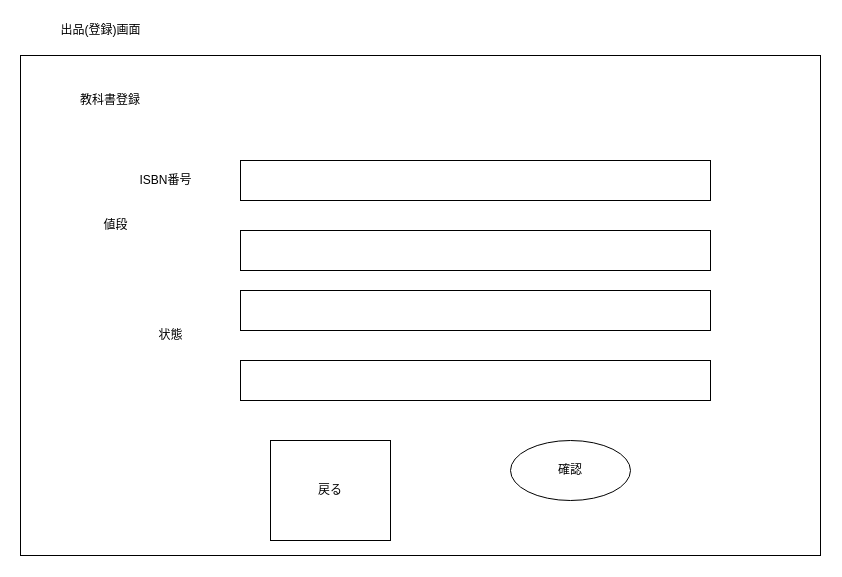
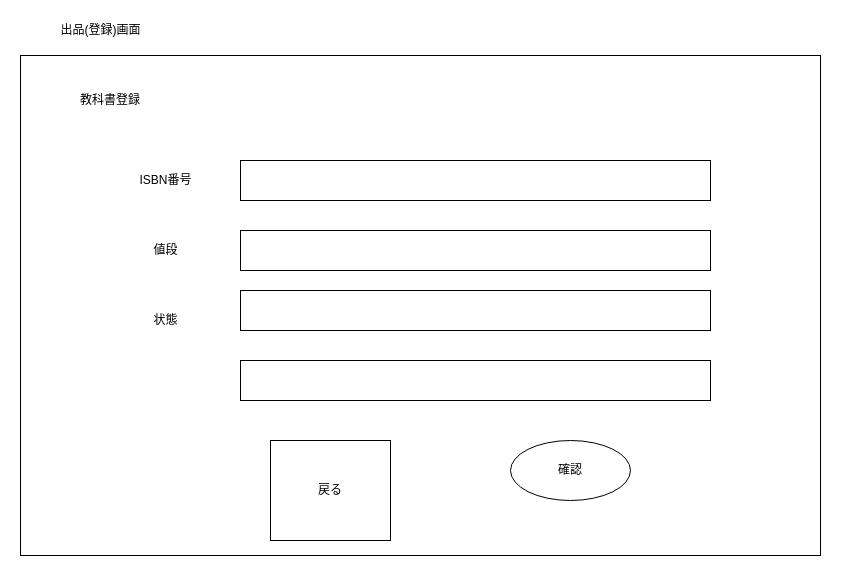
node "値段": moved (116, 226) -> (166, 251)
node "状態": moved (171, 336) -> (166, 321)
